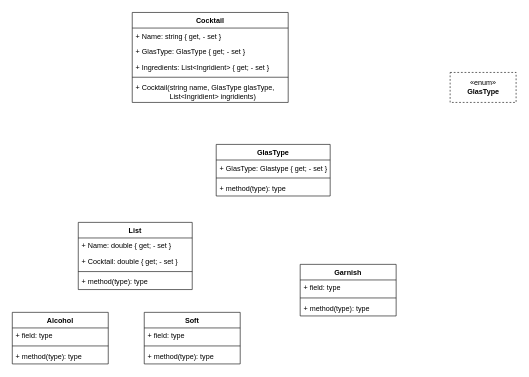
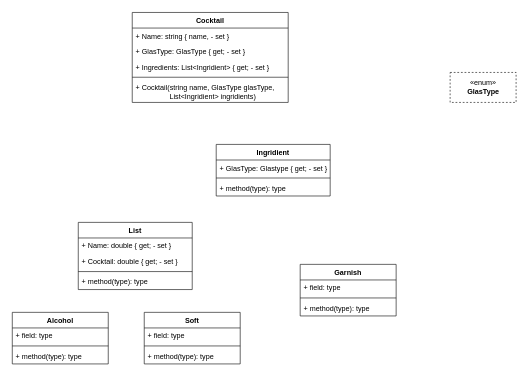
node "+ Name: string { get, - set }": label "+ Name: string { get, - set }" -> "+ Name: string { name, - set }"
node "GlasType": label "GlasType" -> "Ingridient"
